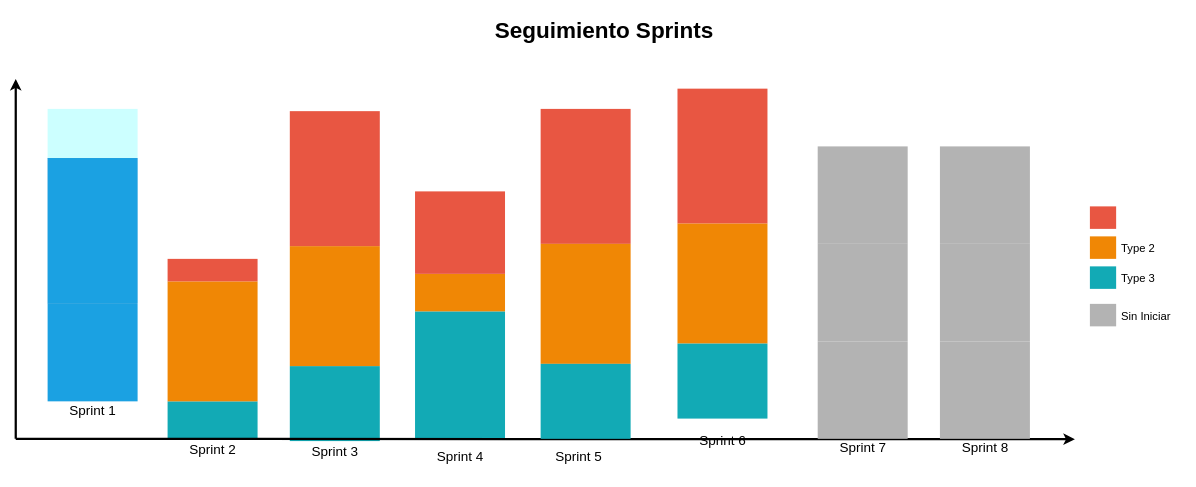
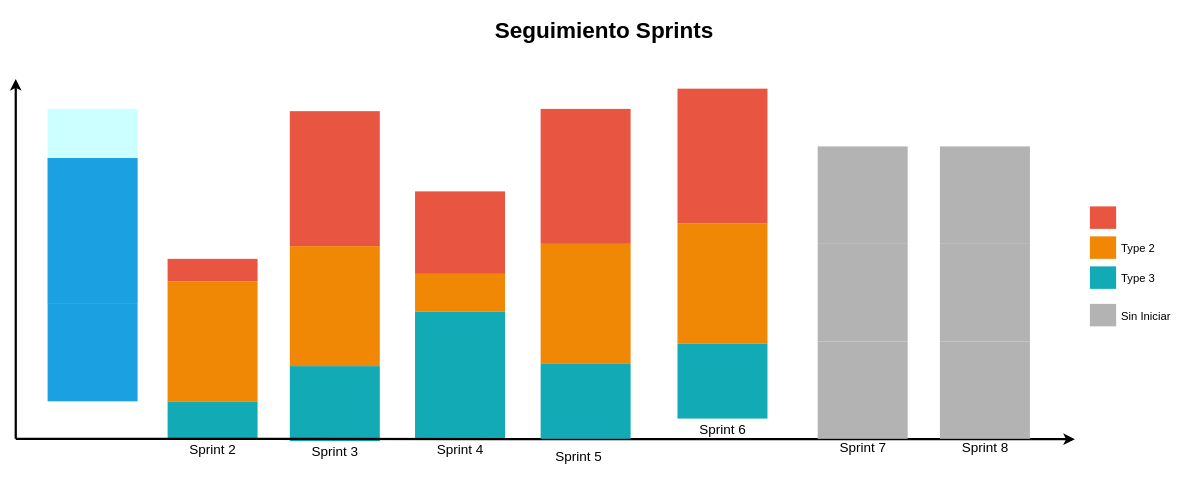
node "Sprint 1": removed
node "Sprint 6": moved (723, 443) -> (723, 431)
node "Sprint 4": moved (460, 459) -> (460, 452)
